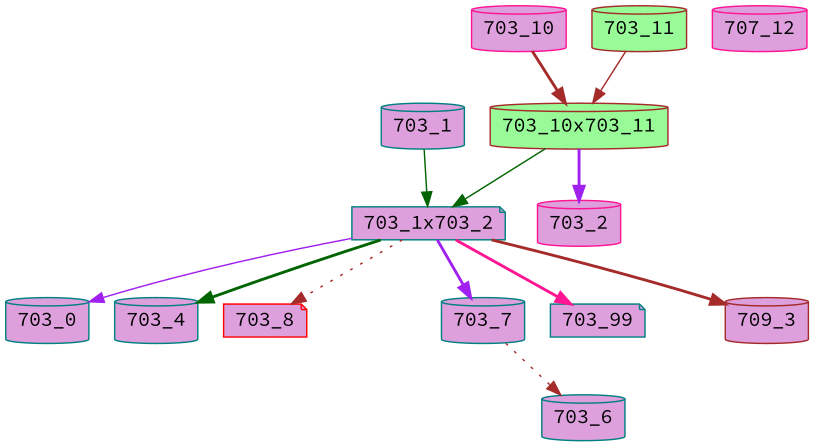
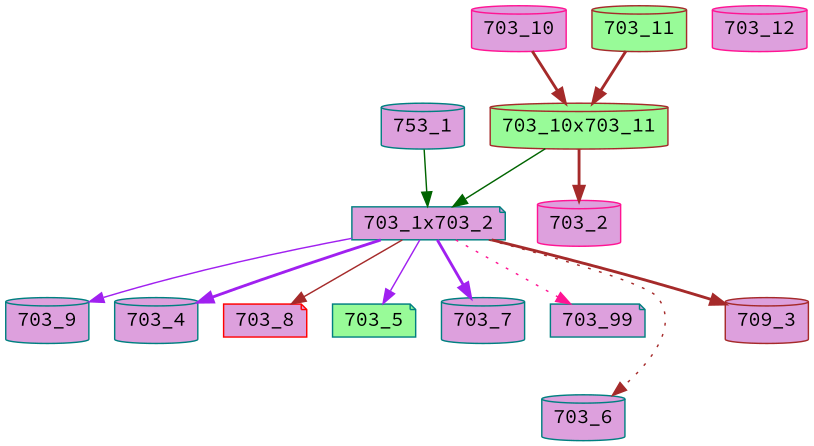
node "707_12": label "707_12" -> "703_12"
edge "703_11" -> "703_10x703_11": style solid -> bold
node "703_1": label "703_1" -> "753_1"
edge "703_10x703_11" -> "703_2": color purple -> brown
edge "703_1x703_2" -> "703_4": color darkgreen -> purple
edge "703_1x703_2" -> "703_8": style dotted -> solid
edge "703_1x703_2" -> "703_99": style bold -> dotted
node "703_0": label "703_0" -> "703_9"
node "703_5": added
edge "703_7" -> "703_6": now "703_1x703_2" -> "703_6"
